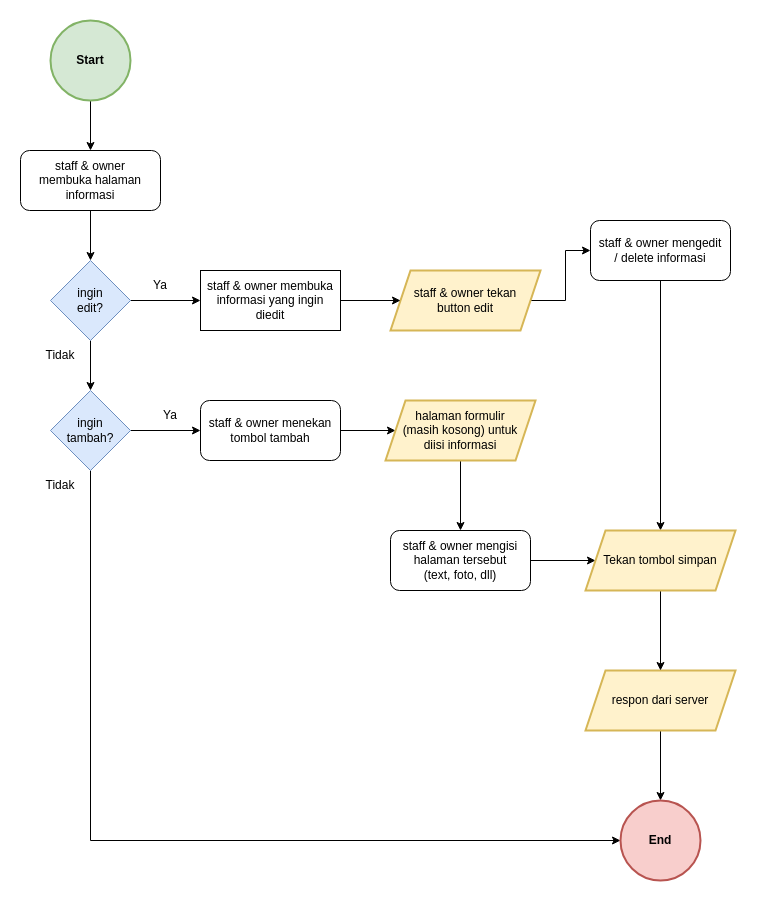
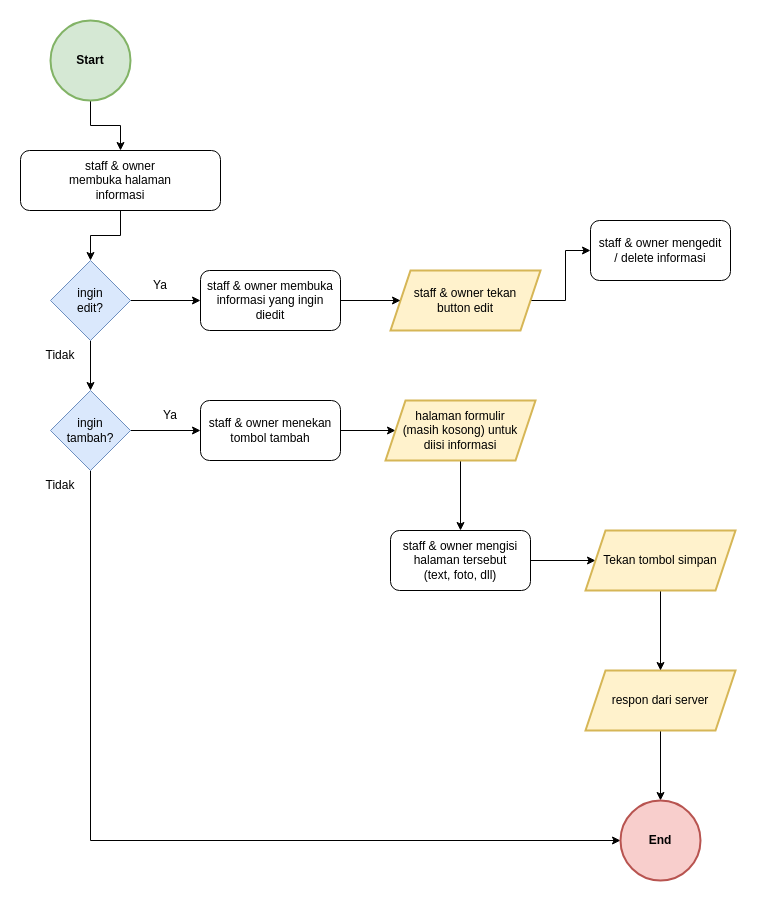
node "staff & owner membuka halaman informasi": size 140x60 -> 200x60
node "staff & owner membuka informasi yang ingin diedit": shape rectangle -> rounded rectangle
edge "staff & owner mengedit / delete informasi" -> "Tekan tombol simpan": removed
